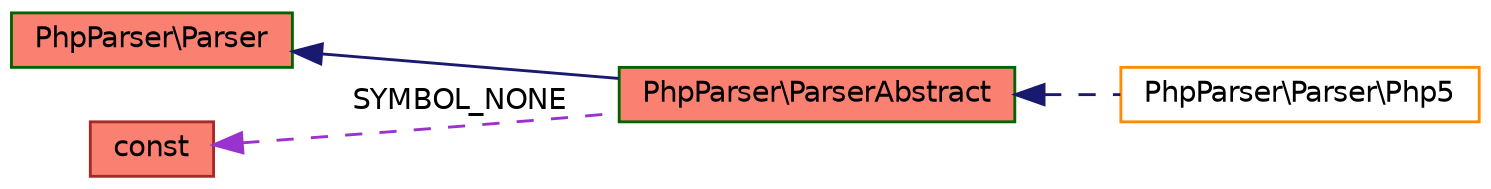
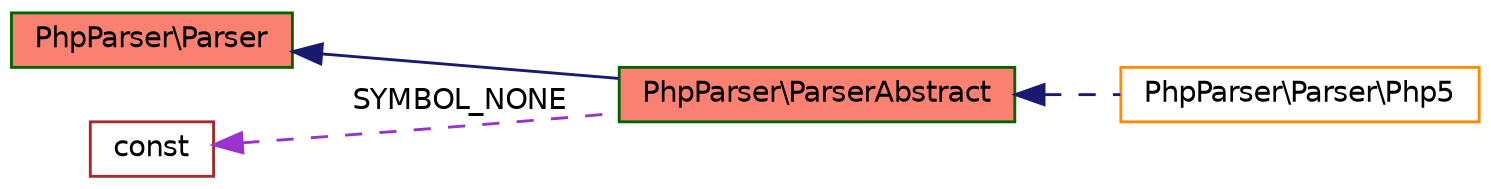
node "const": fillcolor salmon -> white
